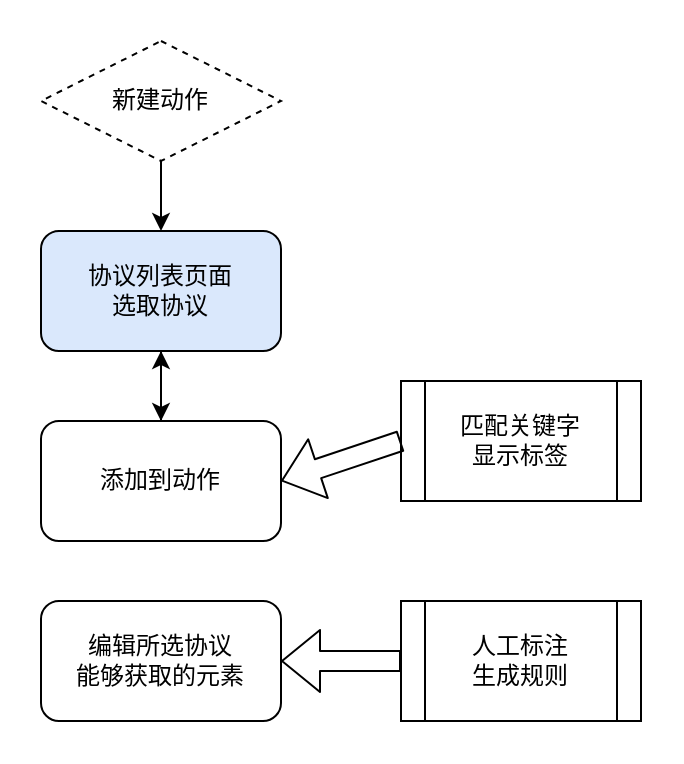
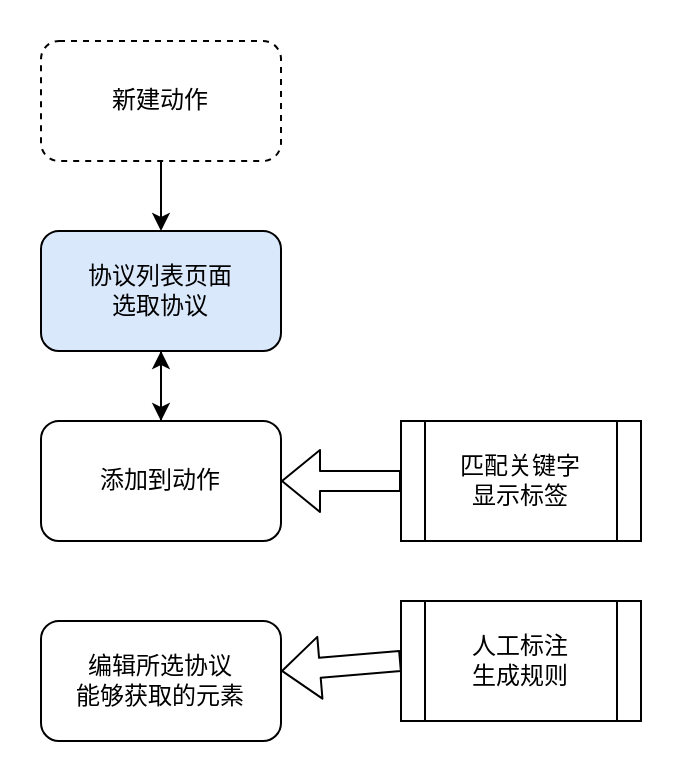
node "新建动作": shape diamond -> rounded rectangle
node "匹配关键字 显示标签": moved (521, 441) -> (521, 481)
node "编辑所选协议 能够获取的元素": moved (161, 661) -> (161, 681)
